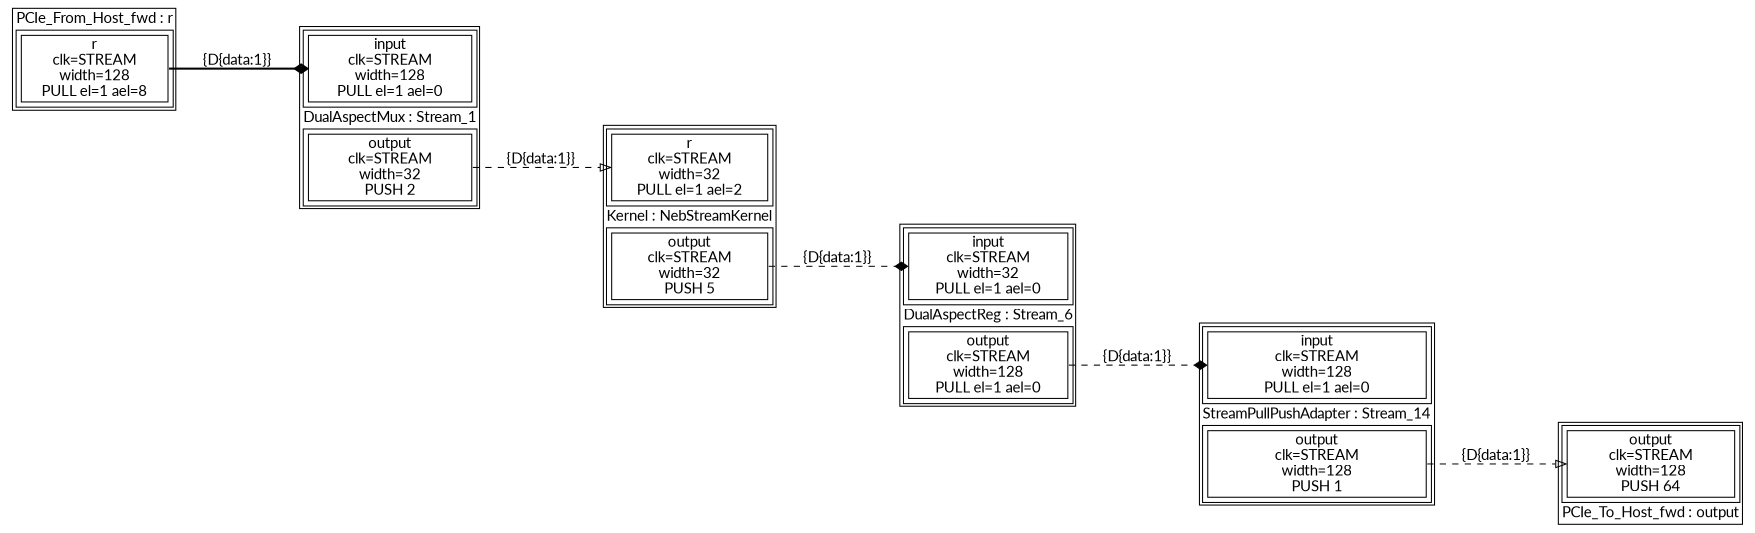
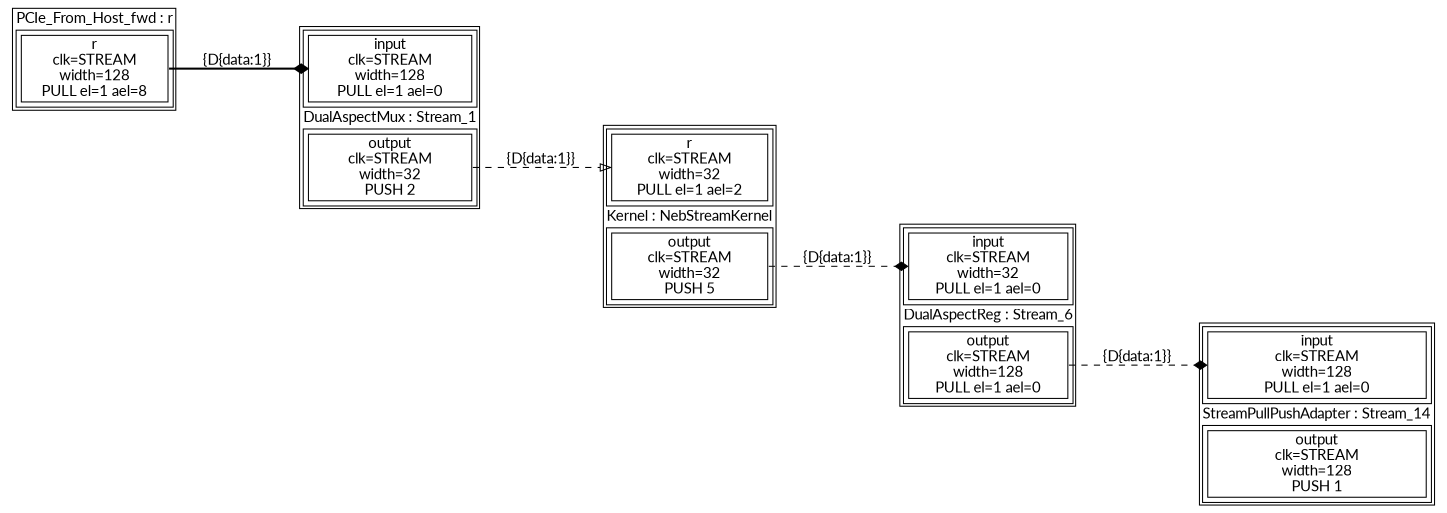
node "output": removed
